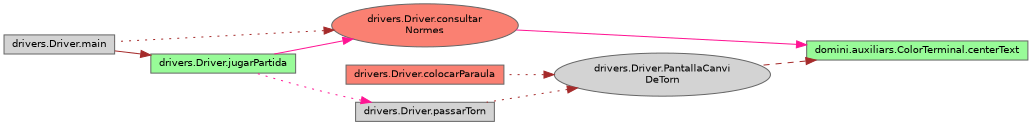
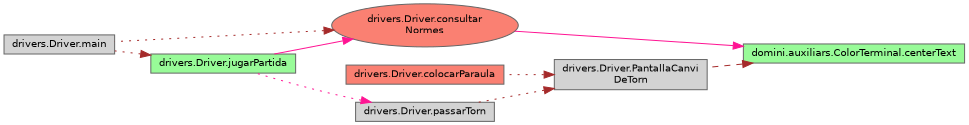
edge "drivers.Driver.main" -> "drivers.Driver.jugarPartida": style solid -> dotted
node "drivers.Driver.PantallaCanvi DeTorn": shape ellipse -> box
